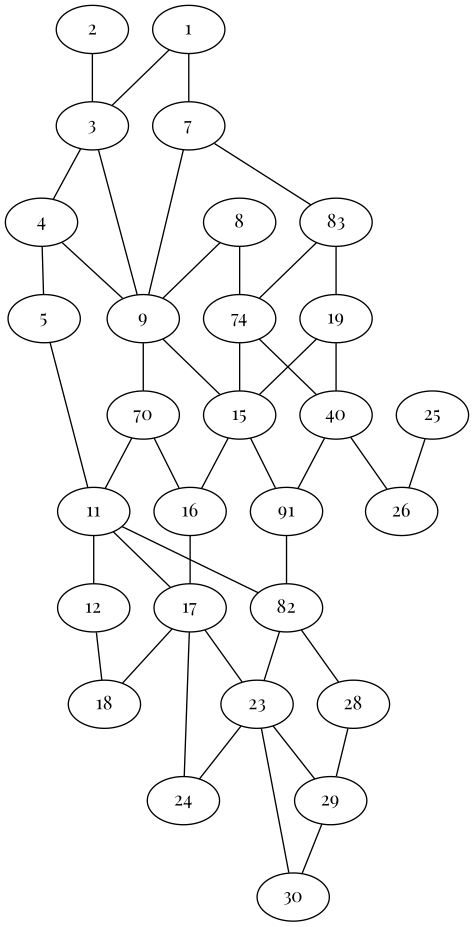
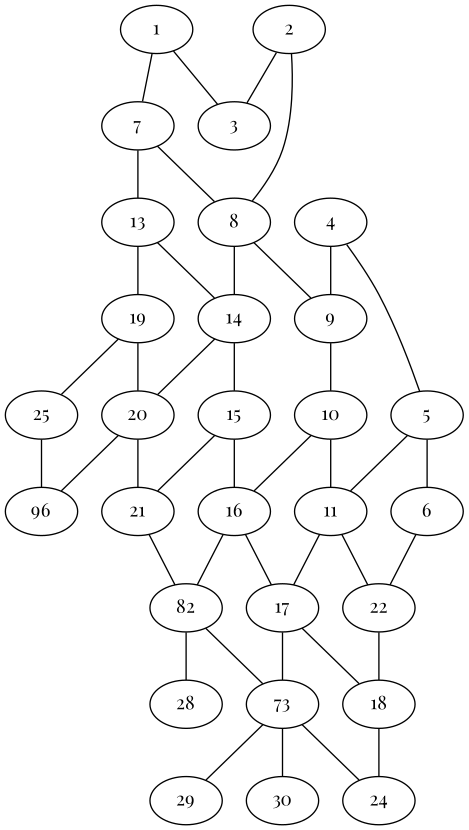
edge "2" -- "8": added
edge "3" -- "4": removed
edge "3" -- "9": removed
edge "7" -- "9": now "7" -- "8"
node "83": label "83" -> "13"
node "74": label "74" -> "14"
edge "19" -- "15": now "19" -- "25"
edge "9" -- "15": removed
node "70": label "70" -> "10"
node "40": label "40" -> "20"
node "91": label "91" -> "21"
node "26": label "26" -> "96"
node "6": added
edge "11" -- "82": now "16" -- "82"
node "12": label "12" -> "22"
edge "17" -- "24": now "18" -- "24"
node "23": label "23" -> "73"
edge "28" -- "29": removed
edge "29" -- "30": removed
